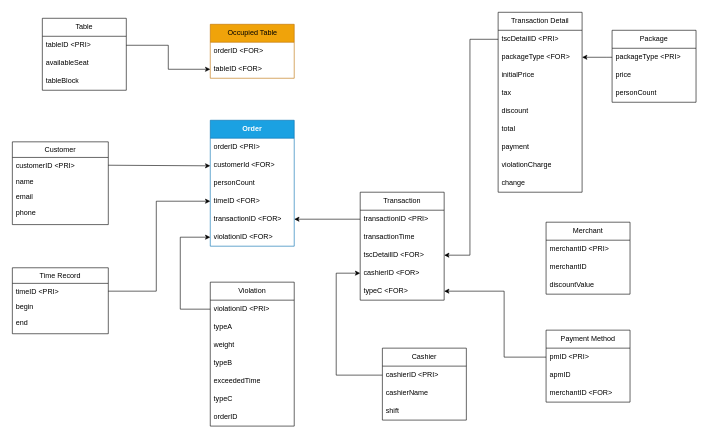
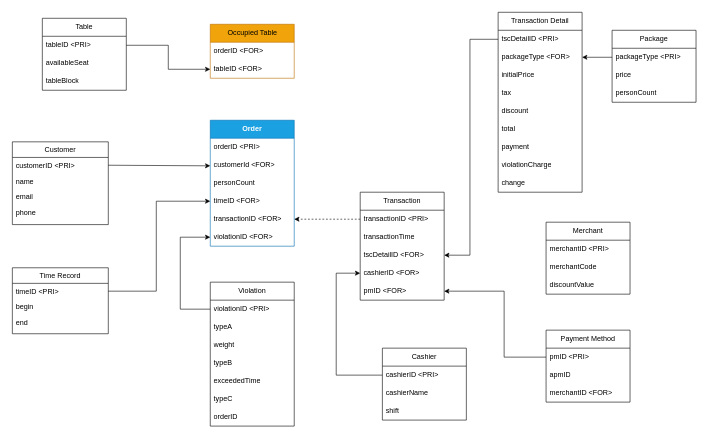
edge "transactionID <PRI>" -> "transactionID <FOR>": style solid -> dashed
node "merchantID": label "merchantID" -> "merchantCode"
node "typeC <FOR>": label "typeC <FOR>" -> "pmID <FOR>"
